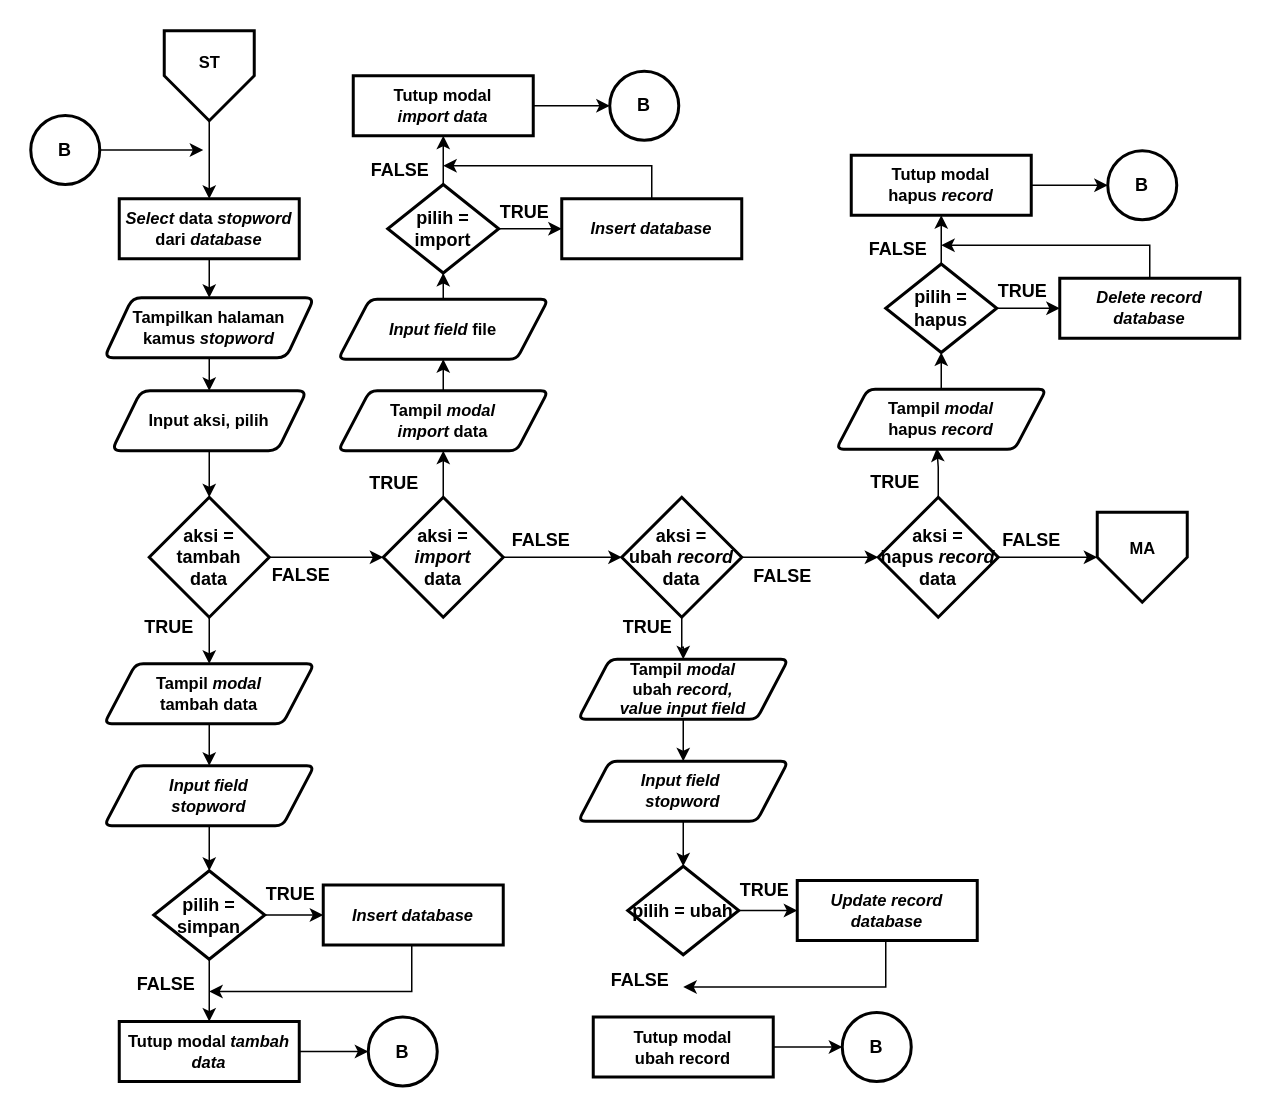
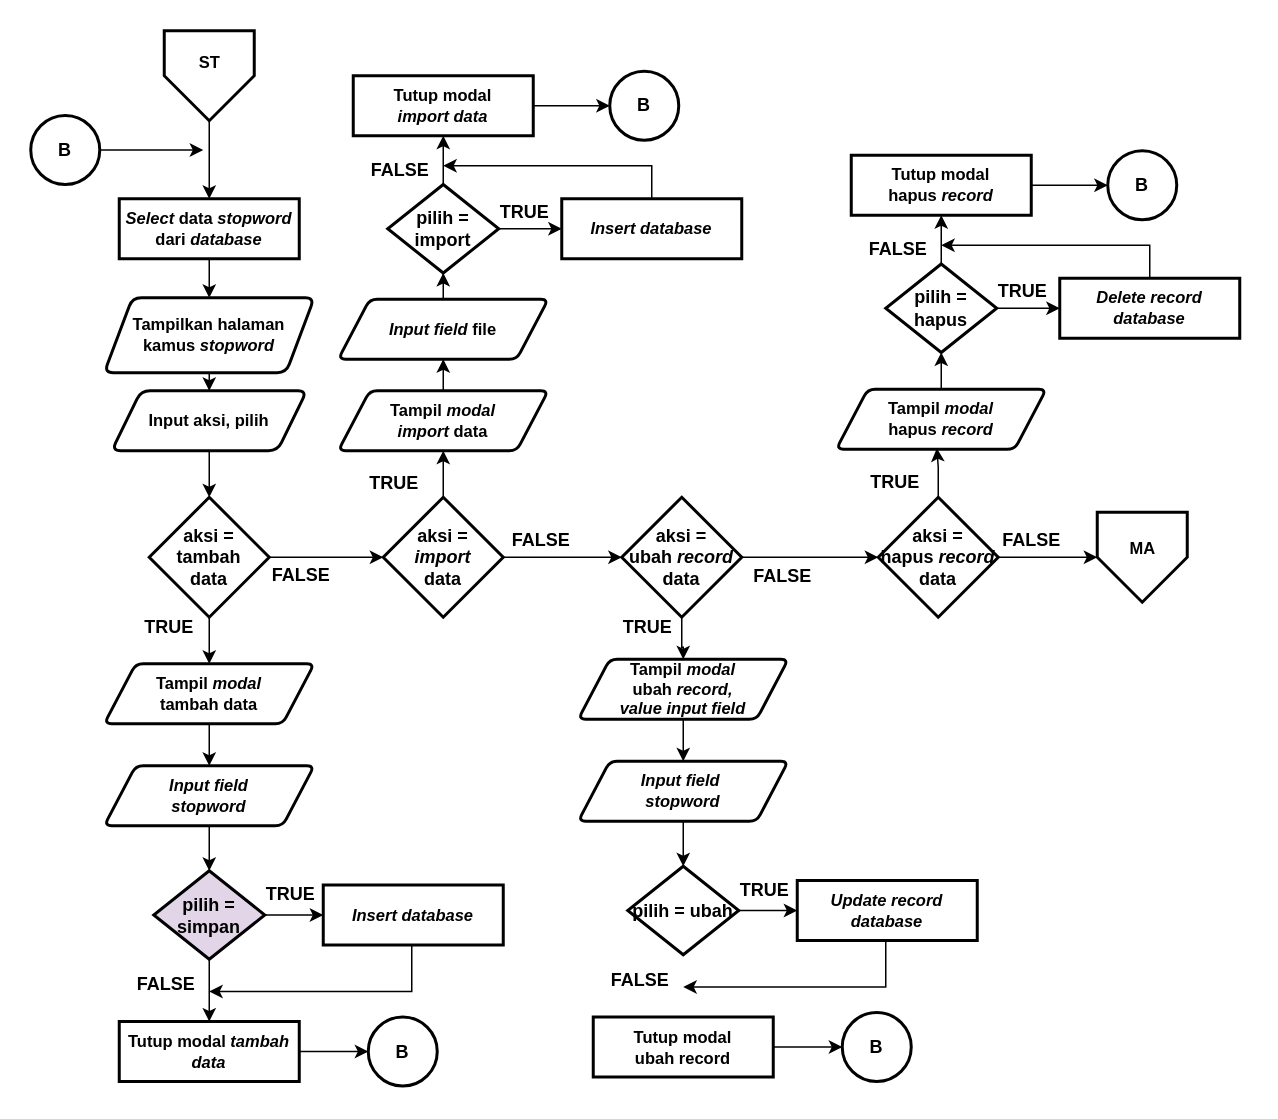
node "Tampilkan halaman kamus stopword": size 210x60 -> 210x75
node "pilih = simpan": fillcolor #ffffff -> #e1d5e7
